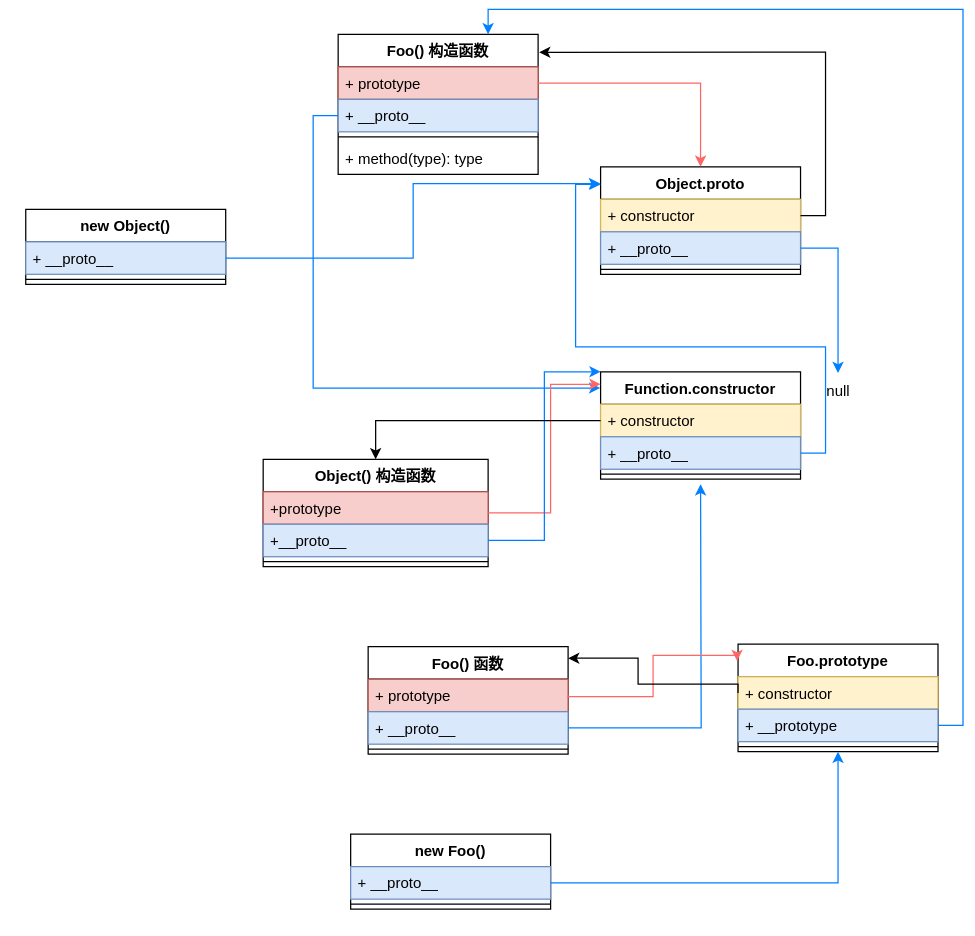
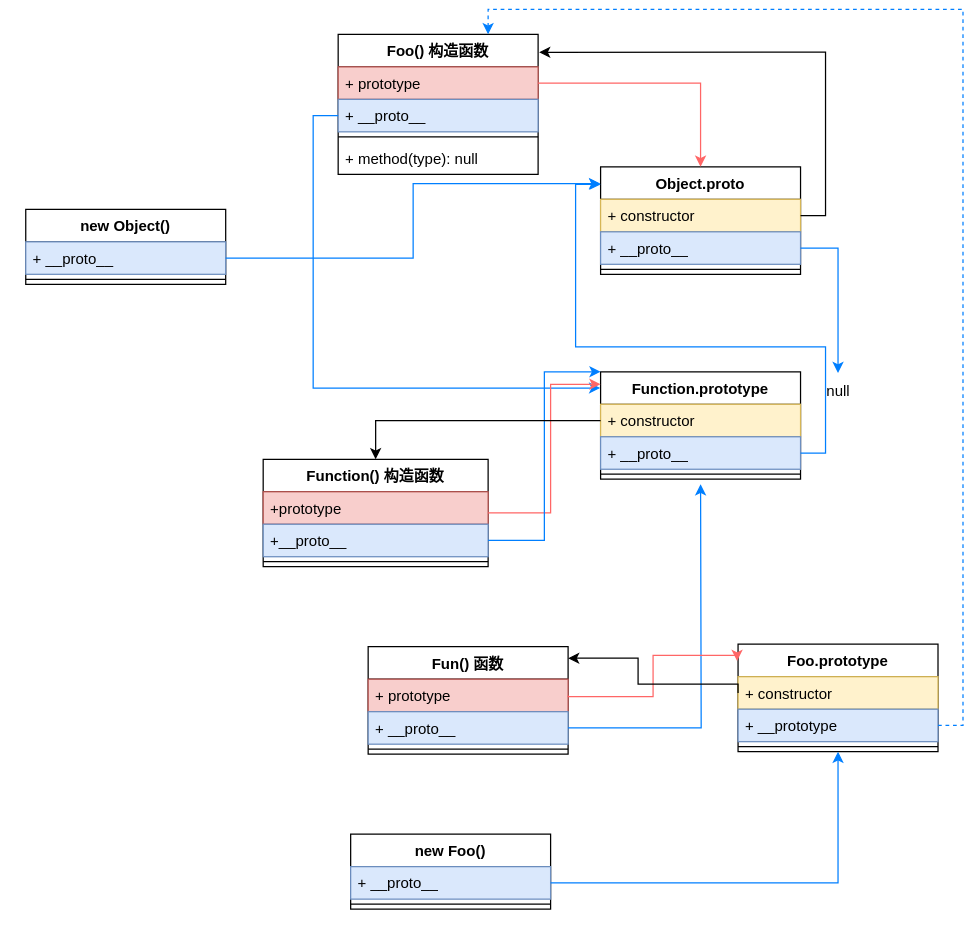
edge "+ __prototype" -> "Foo() 构造函数": style solid -> dashed
node "+ method(type): type": label "+ method(type): type" -> "+ method(type): null"
node "Function.constructor": label "Function.constructor" -> "Function.prototype"
node "Object() 构造函数": label "Object() 构造函数" -> "Function() 构造函数"
node "Foo() 函数": label "Foo() 函数" -> "Fun() 函数"
